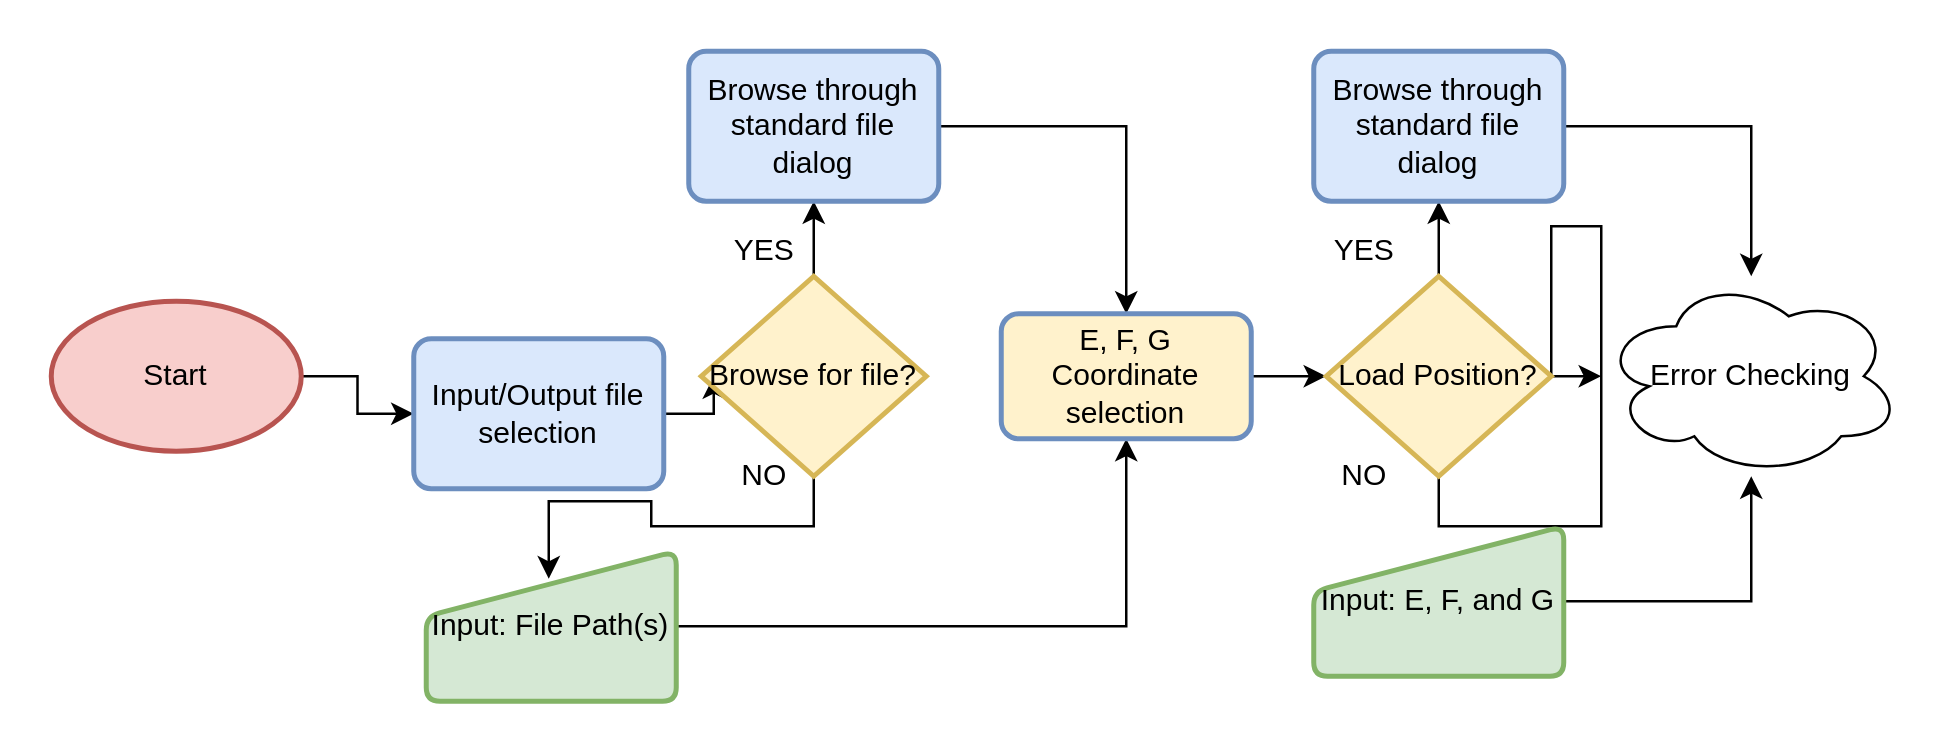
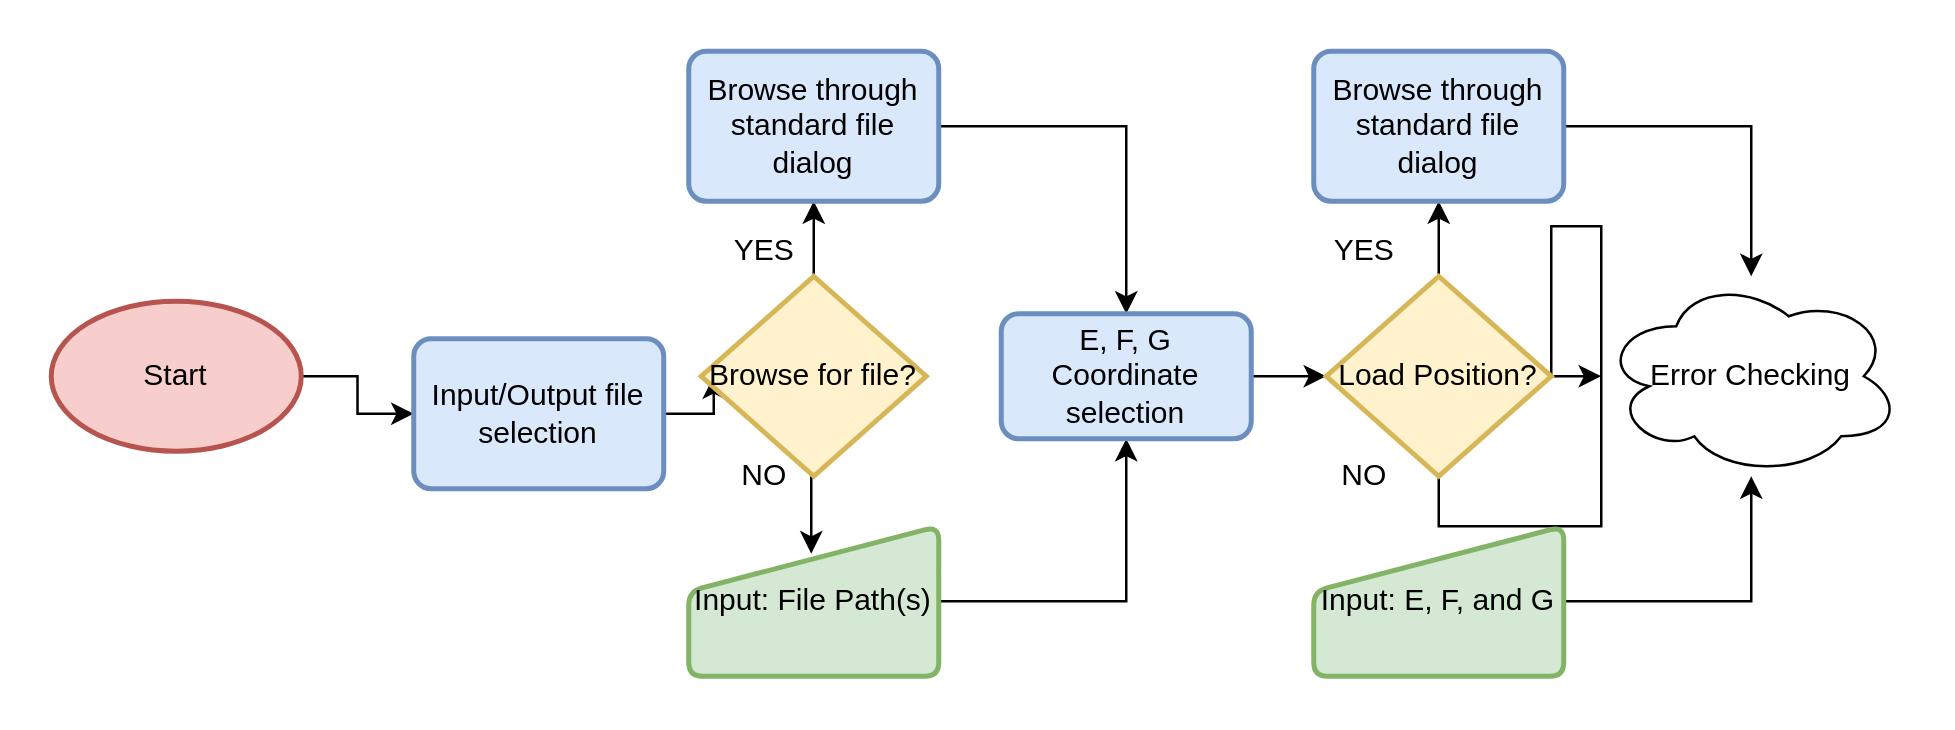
node "E, F, G Coordinate selection": fillcolor #fff2cc -> #dae8fc
node "Input: File Path(s)": moved (551, 626) -> (814, 601)
